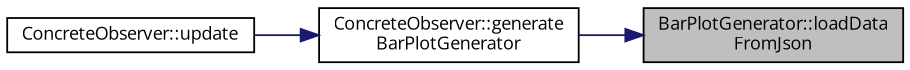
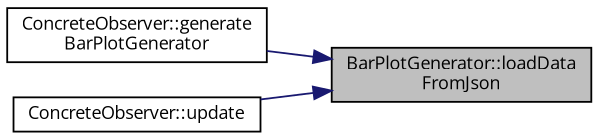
edge "ConcreteObserver::update" -> "ConcreteObserver::generate BarPlotGenerator": now "ConcreteObserver::update" -> "BarPlotGenerator::loadData FromJson"
